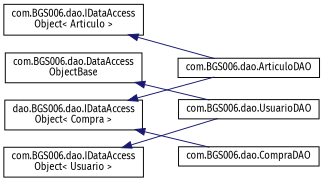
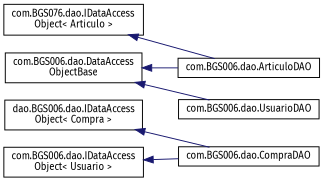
node "com.BGS006.dao.IDataAccess Object< Articulo >": label "com.BGS006.dao.IDataAccess Object< Articulo >" -> "com.BGS076.dao.IDataAccess Object< Articulo >"
edge "com.BGS006.dao.ArticuloDAO" -> "dao.BGS006.dao.IDataAccess Object< Compra >": now "com.BGS006.dao.ArticuloDAO" -> "com.BGS006.dao.DataAccess ObjectBase"
edge "com.BGS006.dao.UsuarioDAO" -> "com.BGS006.dao.IDataAccess Object< Usuario >": now "com.BGS006.dao.CompraDAO" -> "com.BGS006.dao.IDataAccess Object< Usuario >"
